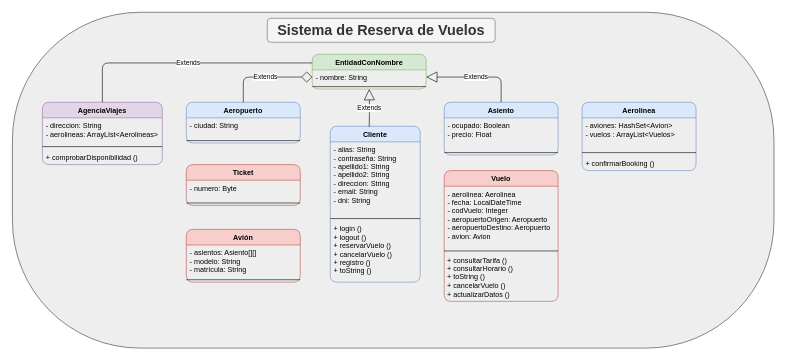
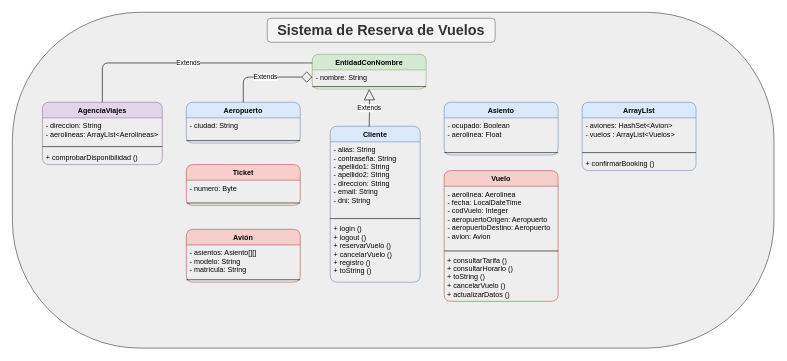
edge "Asiento" -> "- nombre: String": removed, label "Extends"
node "Aerolinea": label "Aerolinea" -> "ArrayLIst"
node "- ocupado: Boolean - precio: Float": label "- ocupado: Boolean - precio: Float" -> "- ocupado: Boolean - aerolinea: Float"
